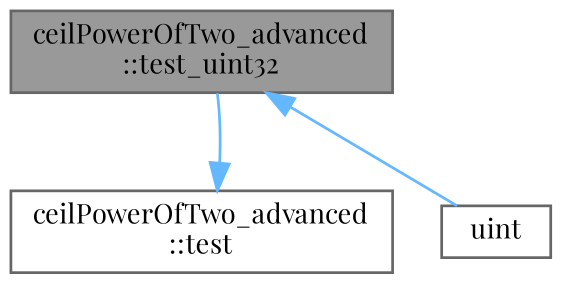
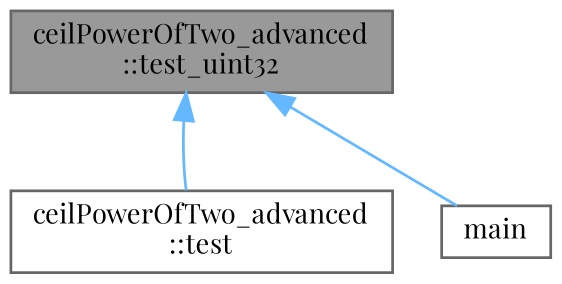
edge "ceilPowerOfTwo_advanced ::test_uint32" -> "ceilPowerOfTwo_advanced ::test": reversed
node "uint": label "uint" -> "main"
